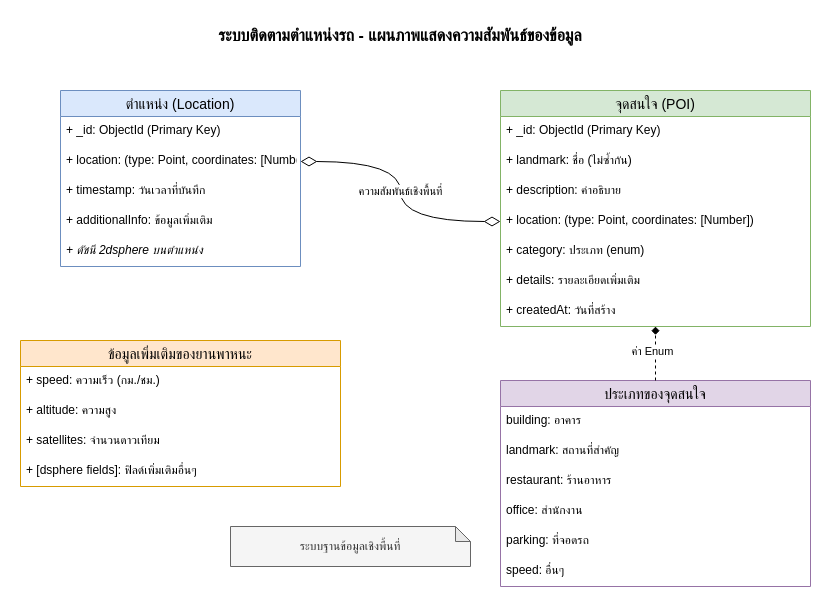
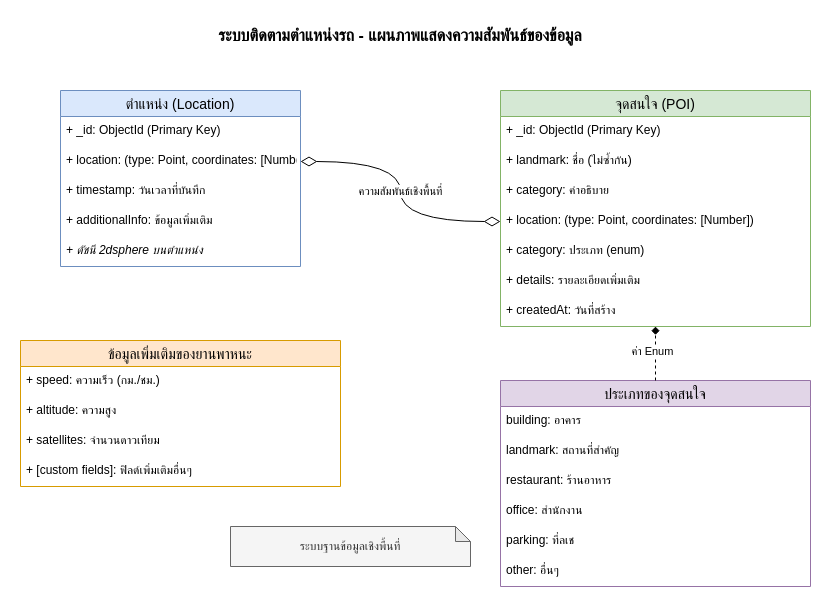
node "+ description: คำอธิบาย": label "+ description: คำอธิบาย" -> "+ category: คำอธิบาย"
node "+ [dsphere fields]: ฟิลด์เพิ่มเติมอื่นๆ": label "+ [dsphere fields]: ฟิลด์เพิ่มเติมอื่นๆ" -> "+ [custom fields]: ฟิลด์เพิ่มเติมอื่นๆ"
node "parking: ที่จอดรถ": label "parking: ที่จอดรถ" -> "parking: ที่ลเช"
node "speed: อื่นๆ": label "speed: อื่นๆ" -> "other: อื่นๆ"
